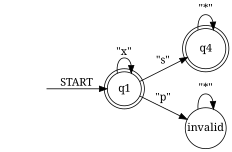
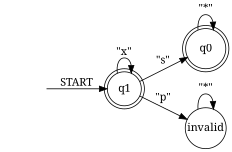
node "q4": label "q4" -> "q0"
